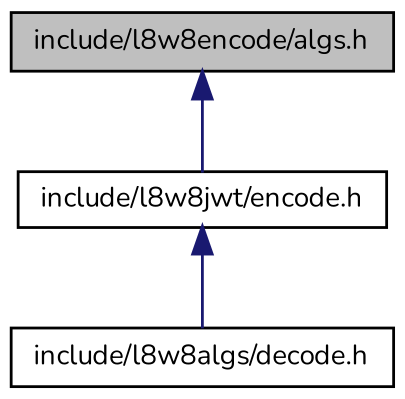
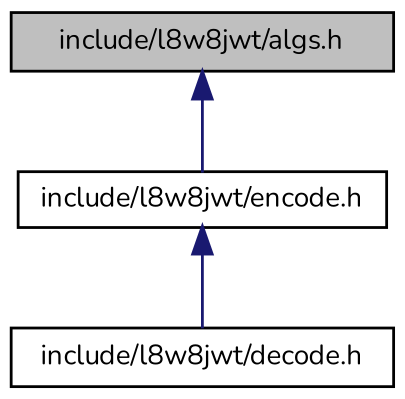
node "include/l8w8encode/algs.h": label "include/l8w8encode/algs.h" -> "include/l8w8jwt/algs.h"
node "include/l8w8algs/decode.h": label "include/l8w8algs/decode.h" -> "include/l8w8jwt/decode.h"
